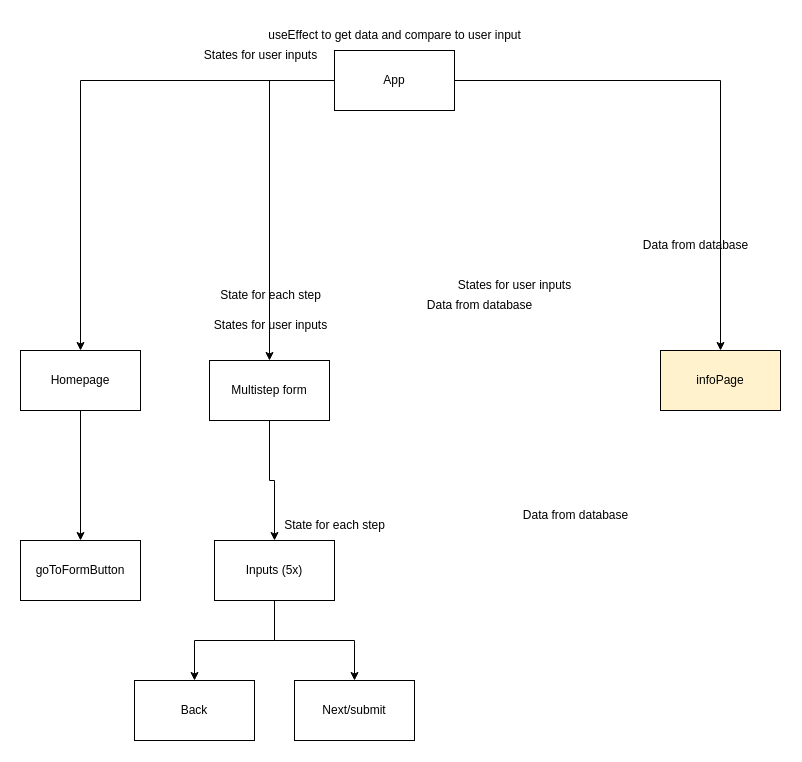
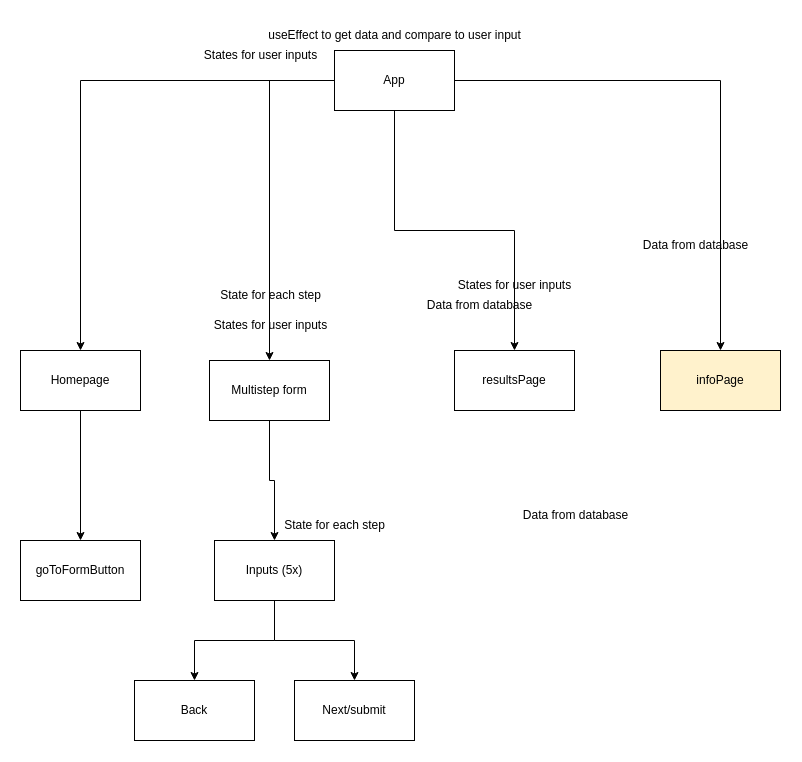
edge "App" -> "resultsPage": added
node "resultsPage": added
